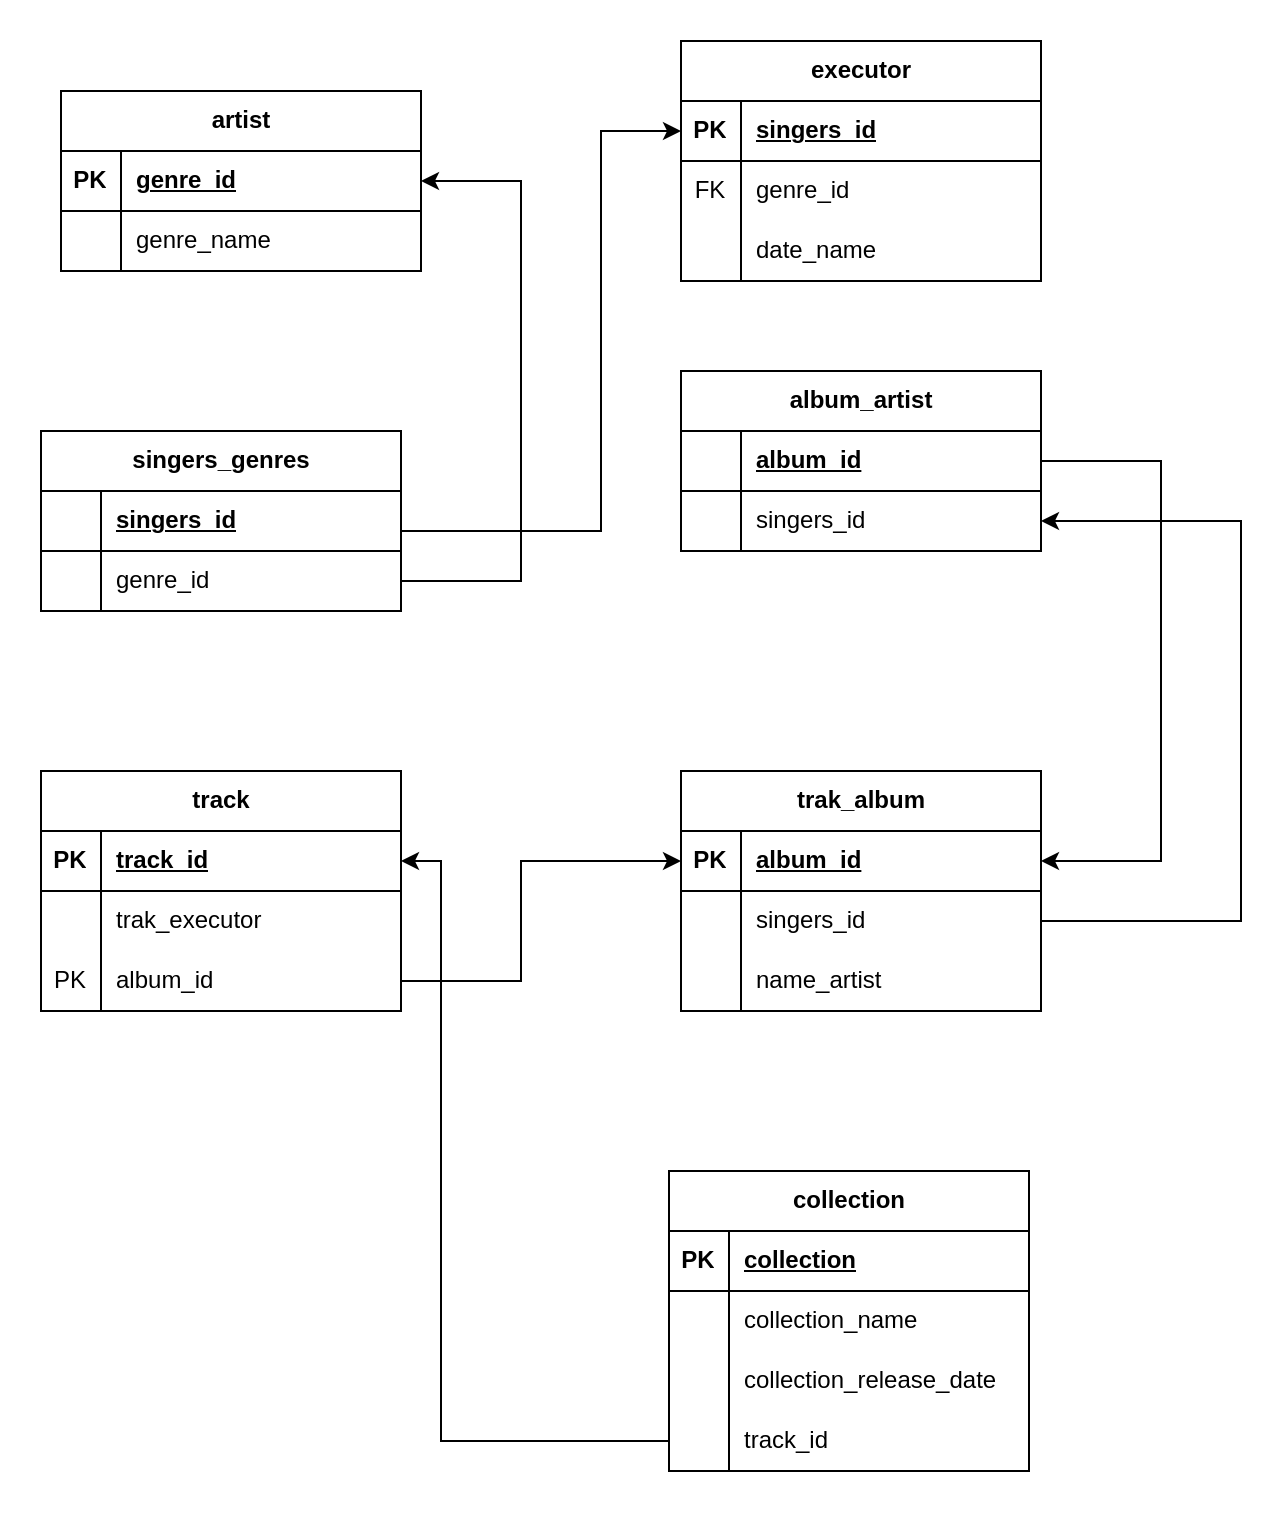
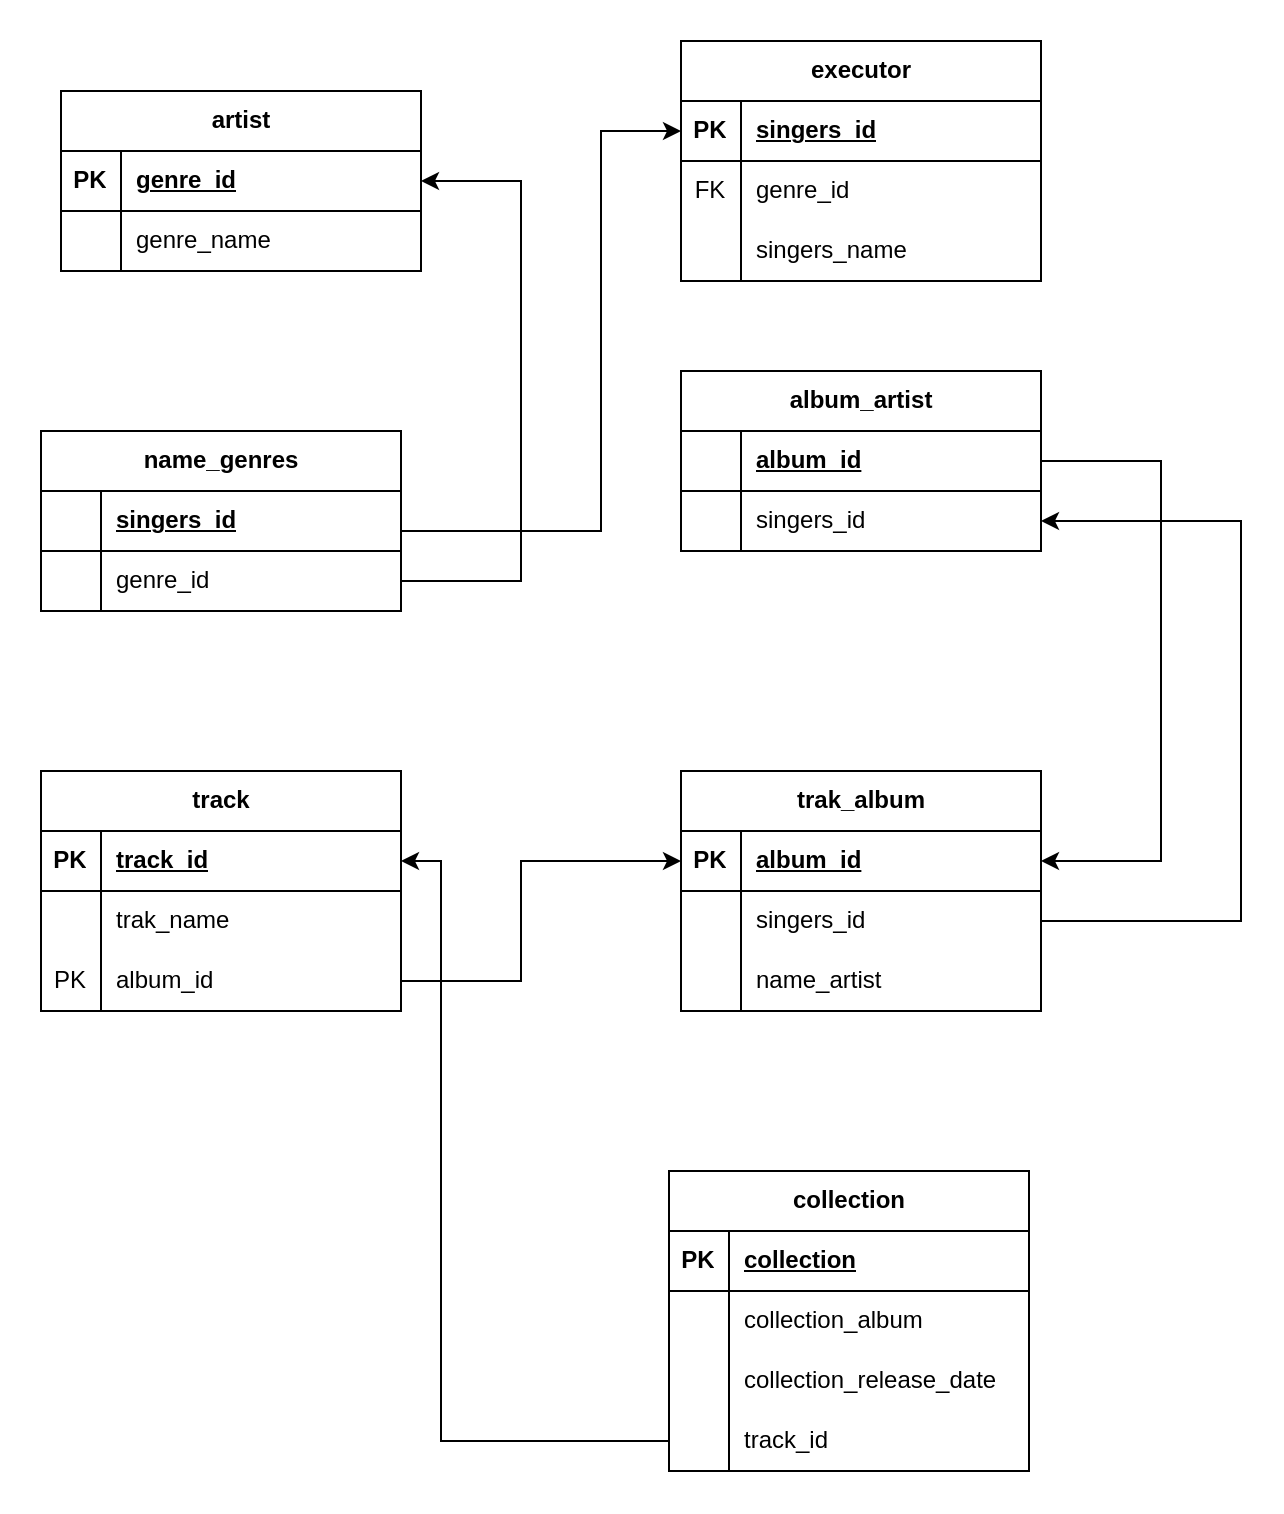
node "date_name": label "date_name" -> "singers_name"
node "singers_genres": label "singers_genres" -> "name_genres"
node "trak_executor": label "trak_executor" -> "trak_name"
node "collection_name": label "collection_name" -> "collection_album"
